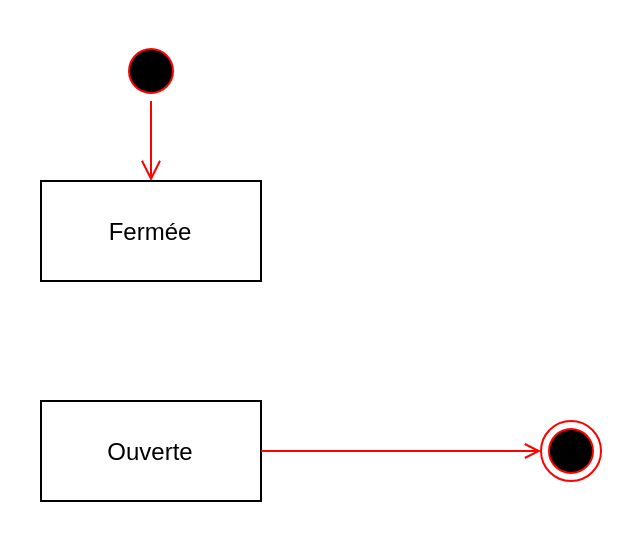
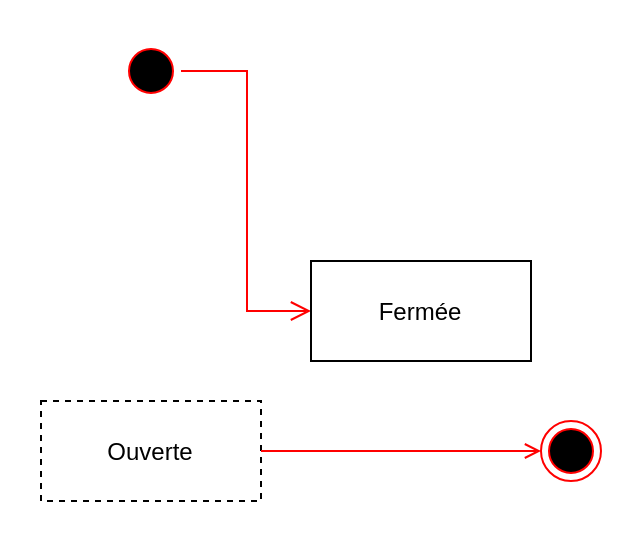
node "Fermée": moved (151, 231) -> (421, 311)
node "Ouverte": style solid -> dashed
